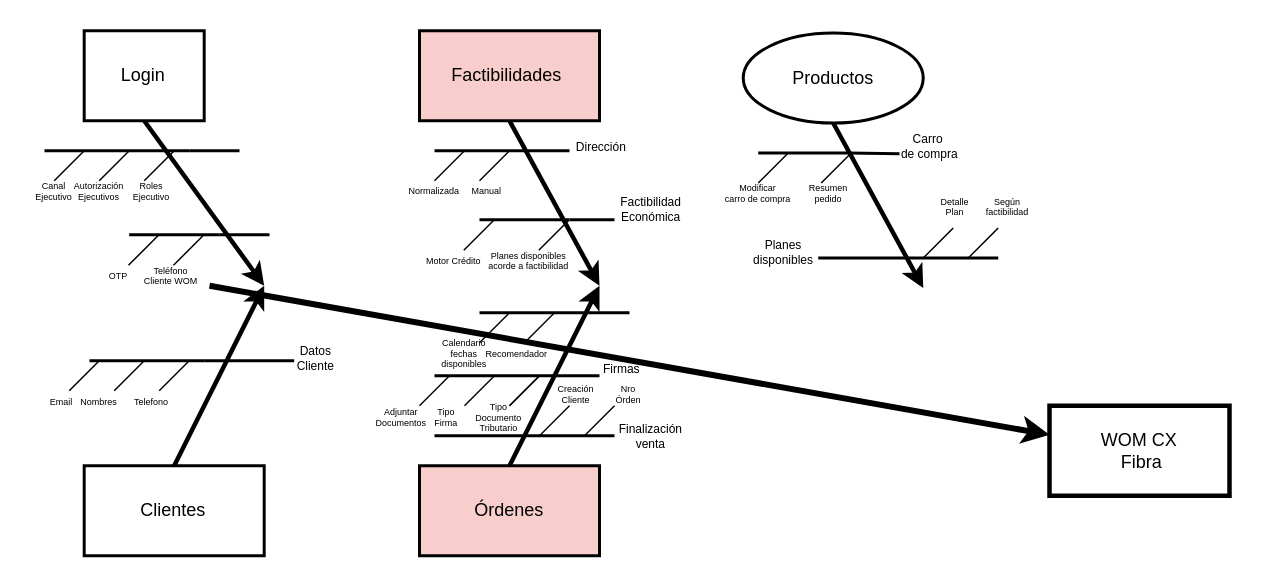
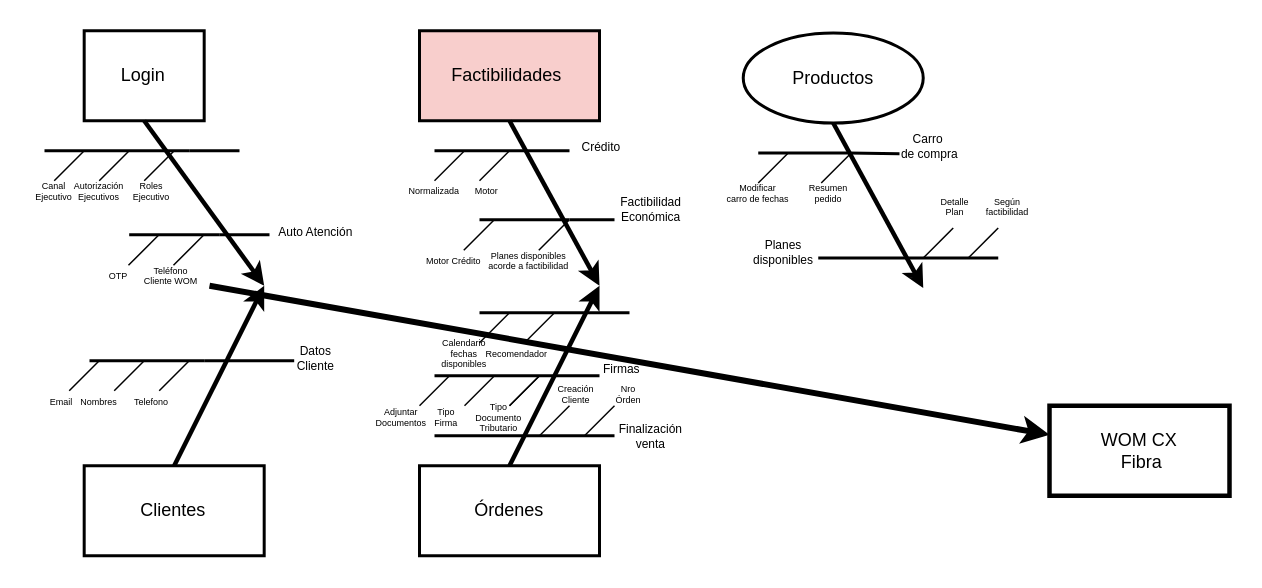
node "Dirección": label "Dirección" -> "Crédito"
node "Modificar carro de compra": label "Modificar carro de compra" -> "Modificar carro de fechas"
node "Manual": label "Manual" -> "Motor"
node "Auto Atención": added
node "Órdenes": fillcolor #f8cecc -> #ffffff
